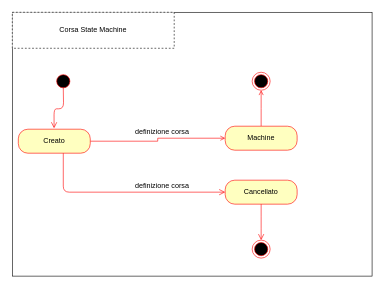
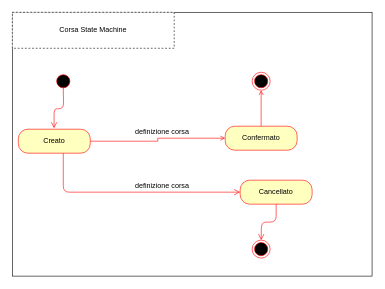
node "Machine": label "Machine" -> "Confermato"
node "Cancellato": moved (261, 192) -> (276, 192)
